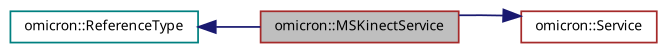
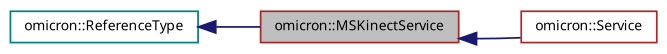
edge "omicron::MSKinectService" -> "omicron::Service": reversed
